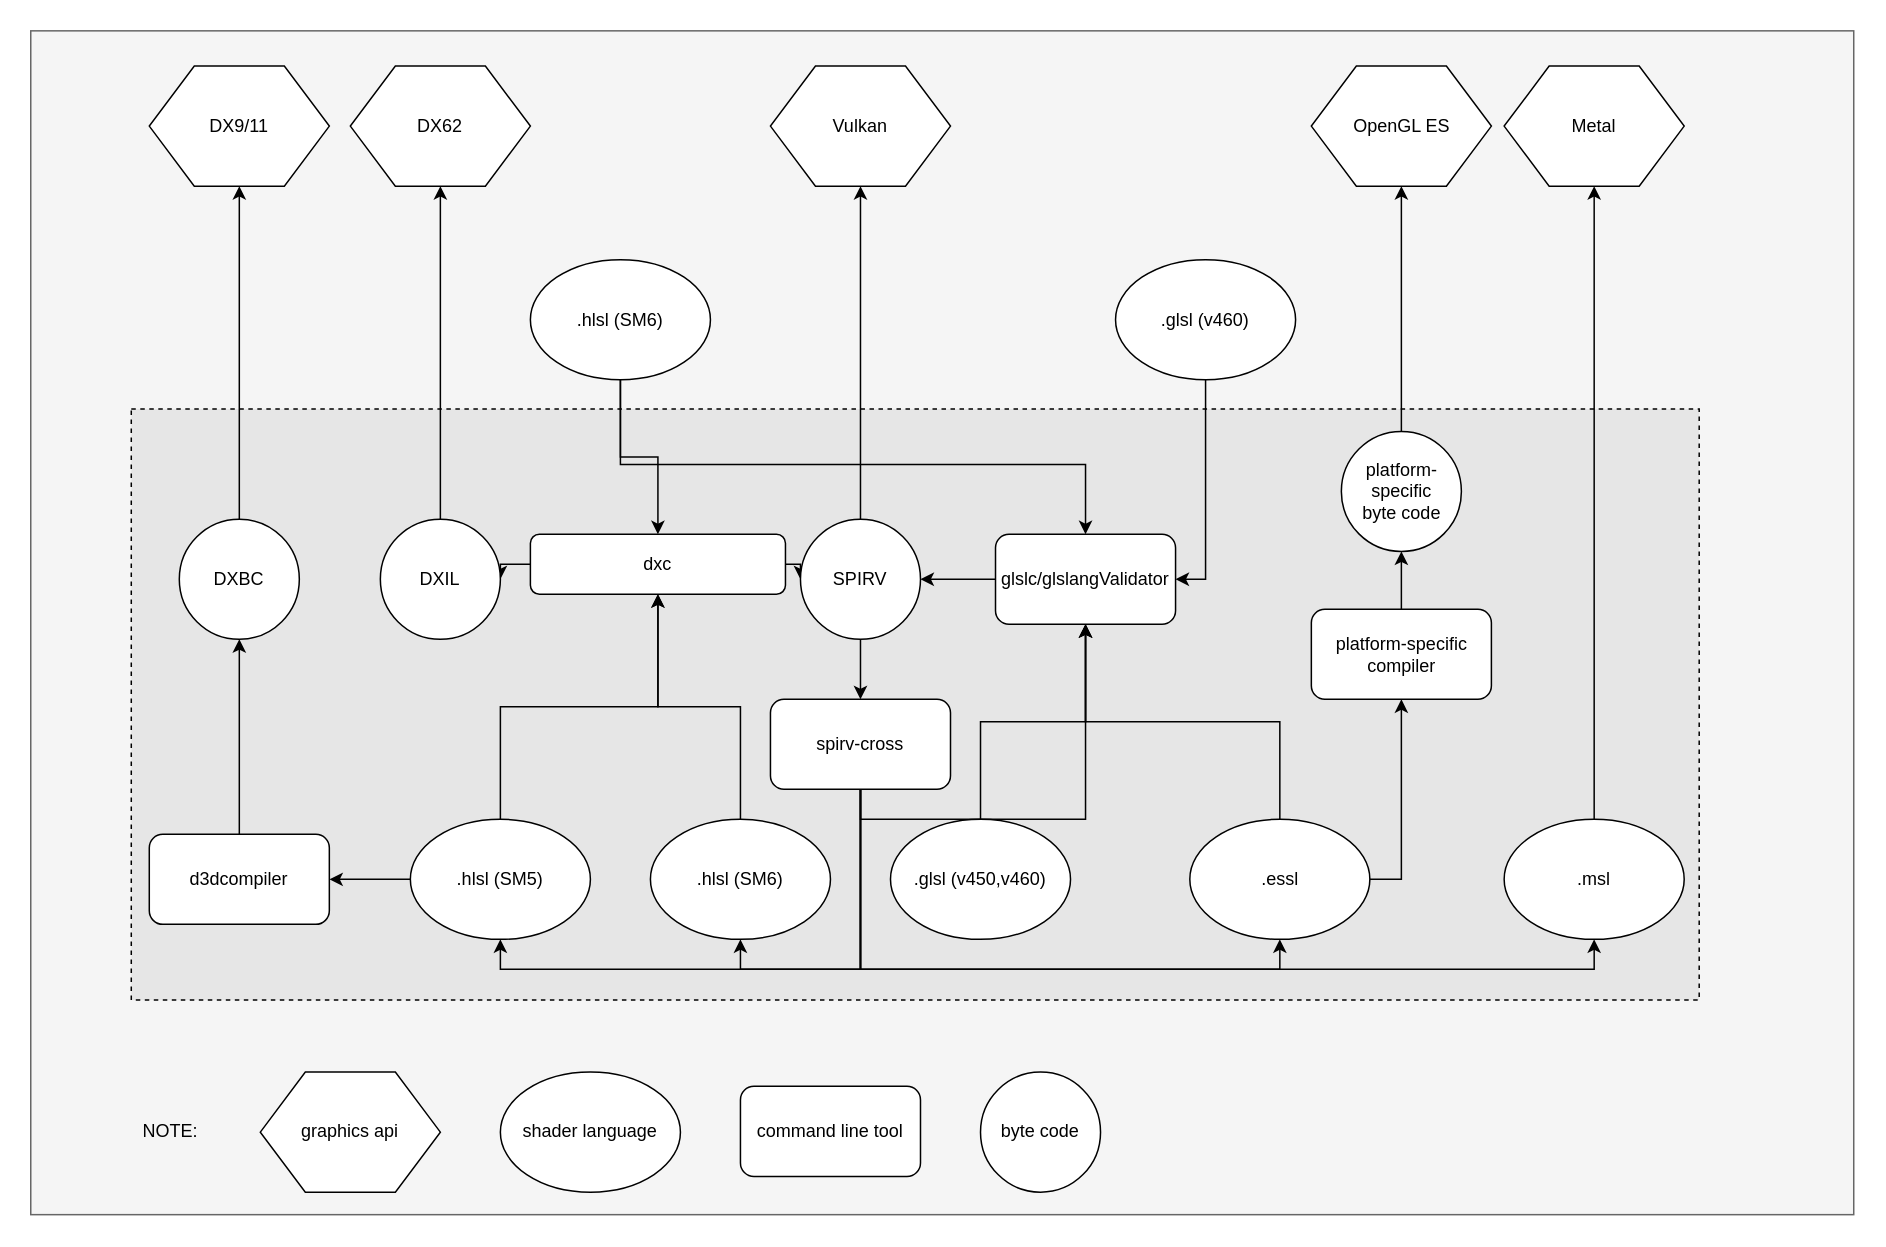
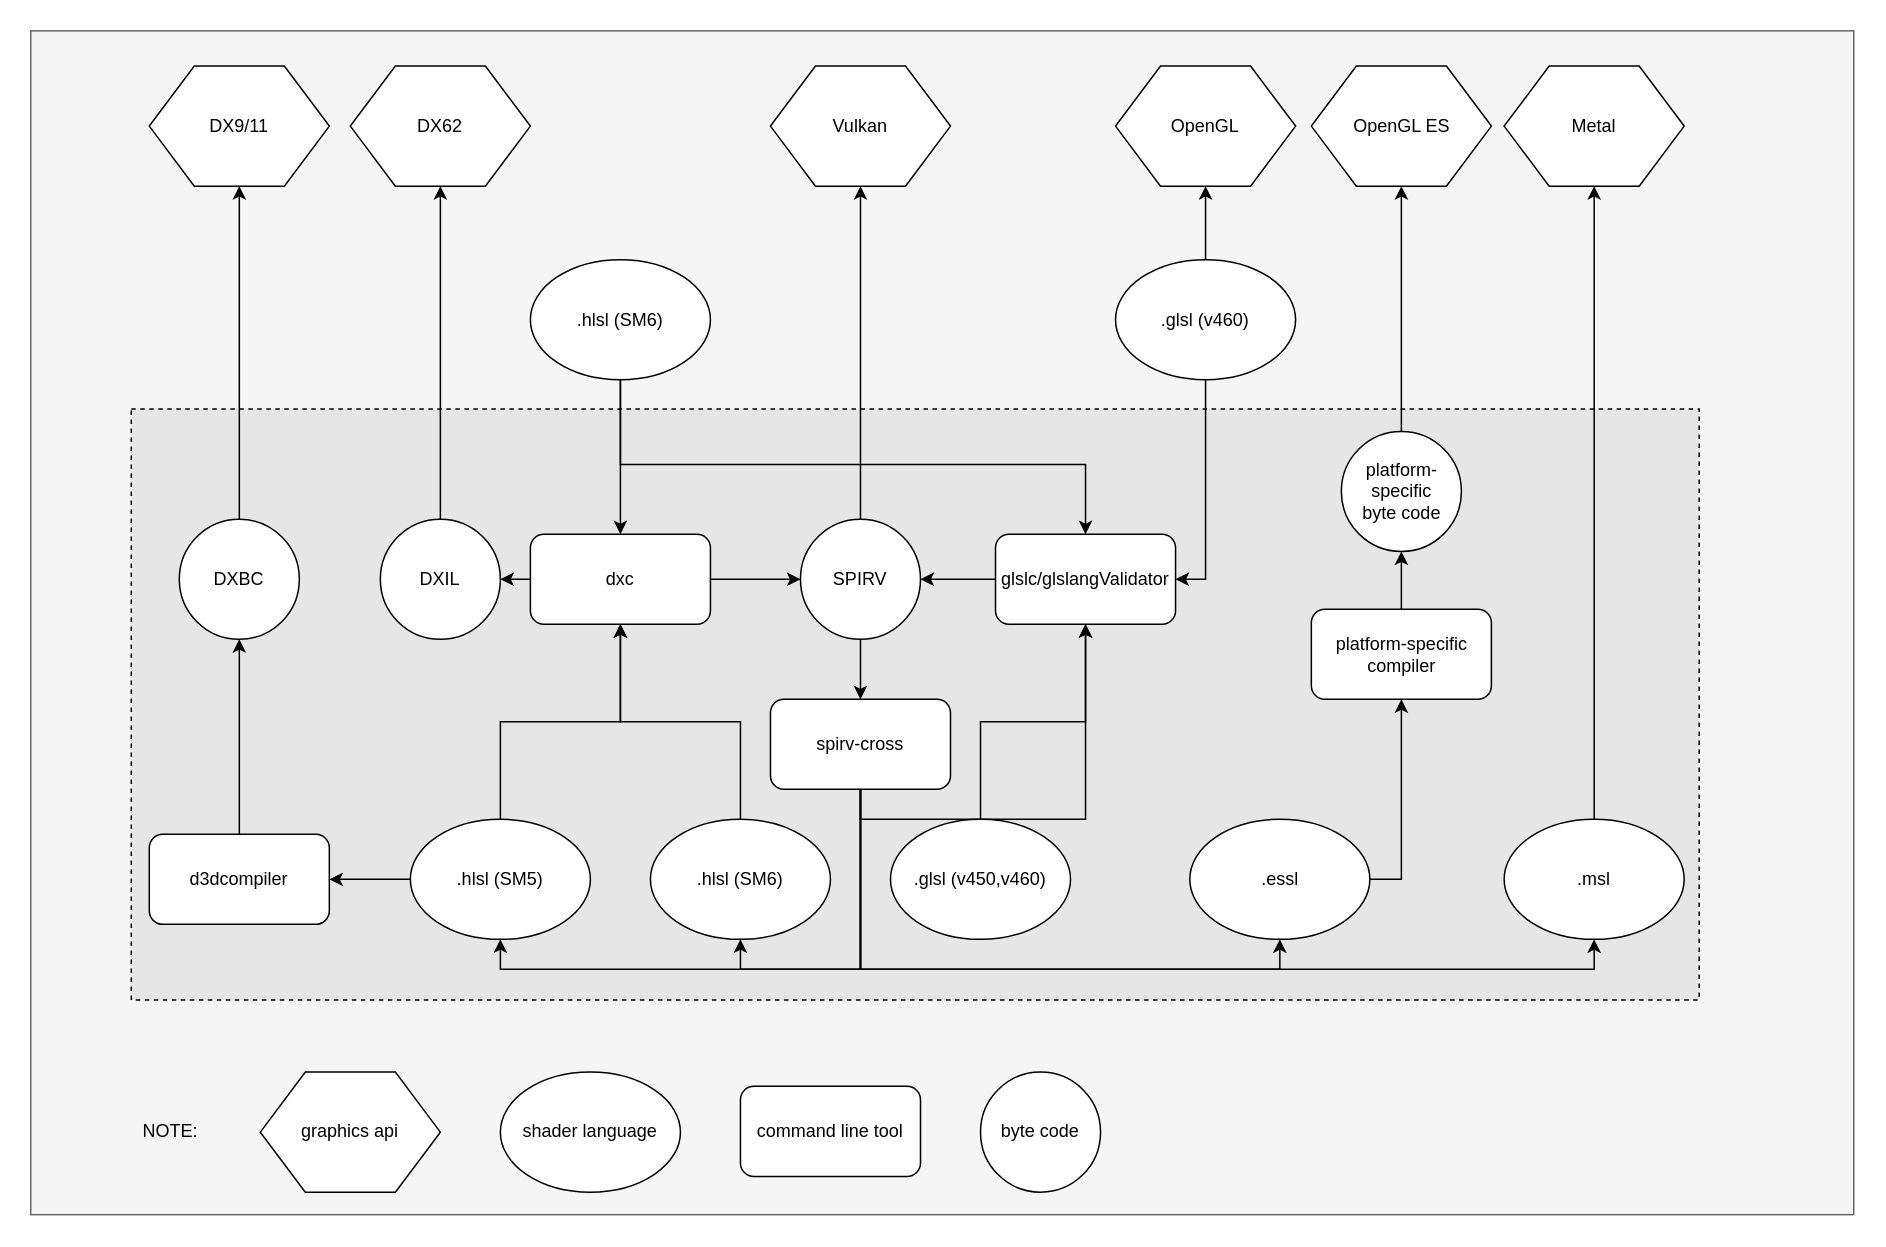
node "OpenGL": added
edge ".glsl (v460)" -> "OpenGL": added
node "dxc": size 255x60 -> 180x90
edge ".essl" -> "glslc/glslangValidator": removed
